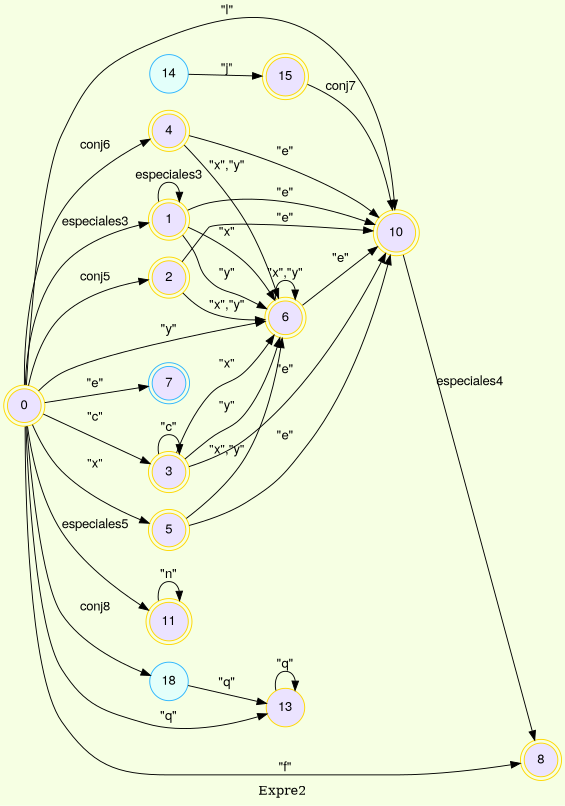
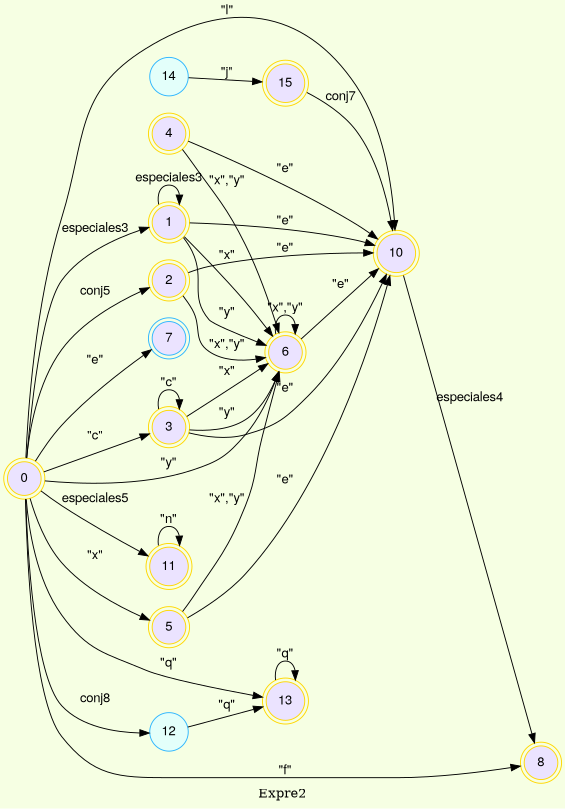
edge "0" -> "4": removed, label "conj6"
node "18": label "18" -> "12"
node "13": shape circle -> doublecircle
